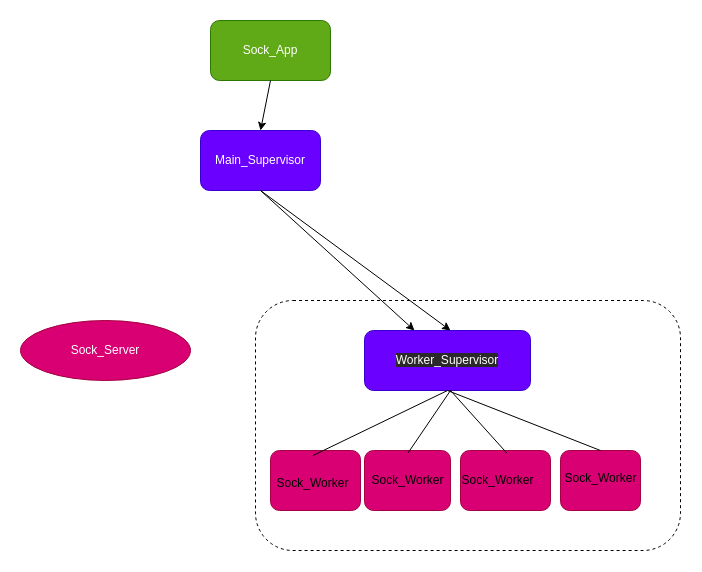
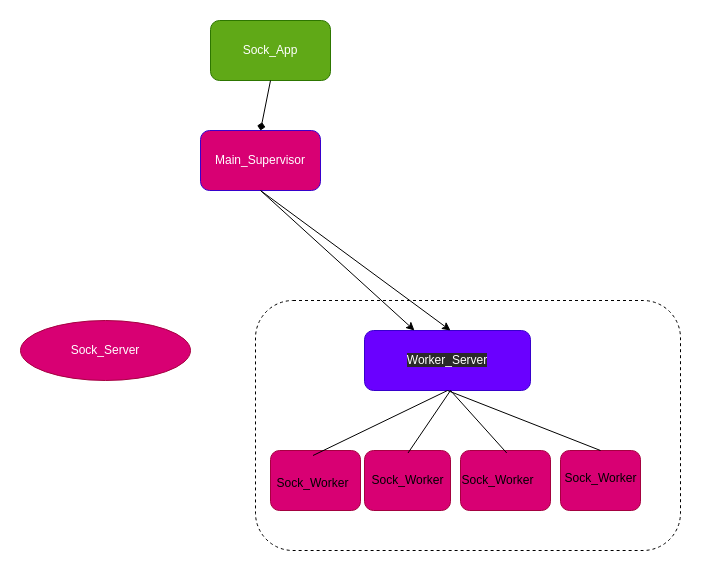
edge "Sock_App" -> "Main_Supervisor": arrowhead classic -> diamond
node "Main_Supervisor": fillcolor #6a00ff -> #d80073
node "Worker_Supervisor": label "Worker_Supervisor" -> "Worker_Server"
